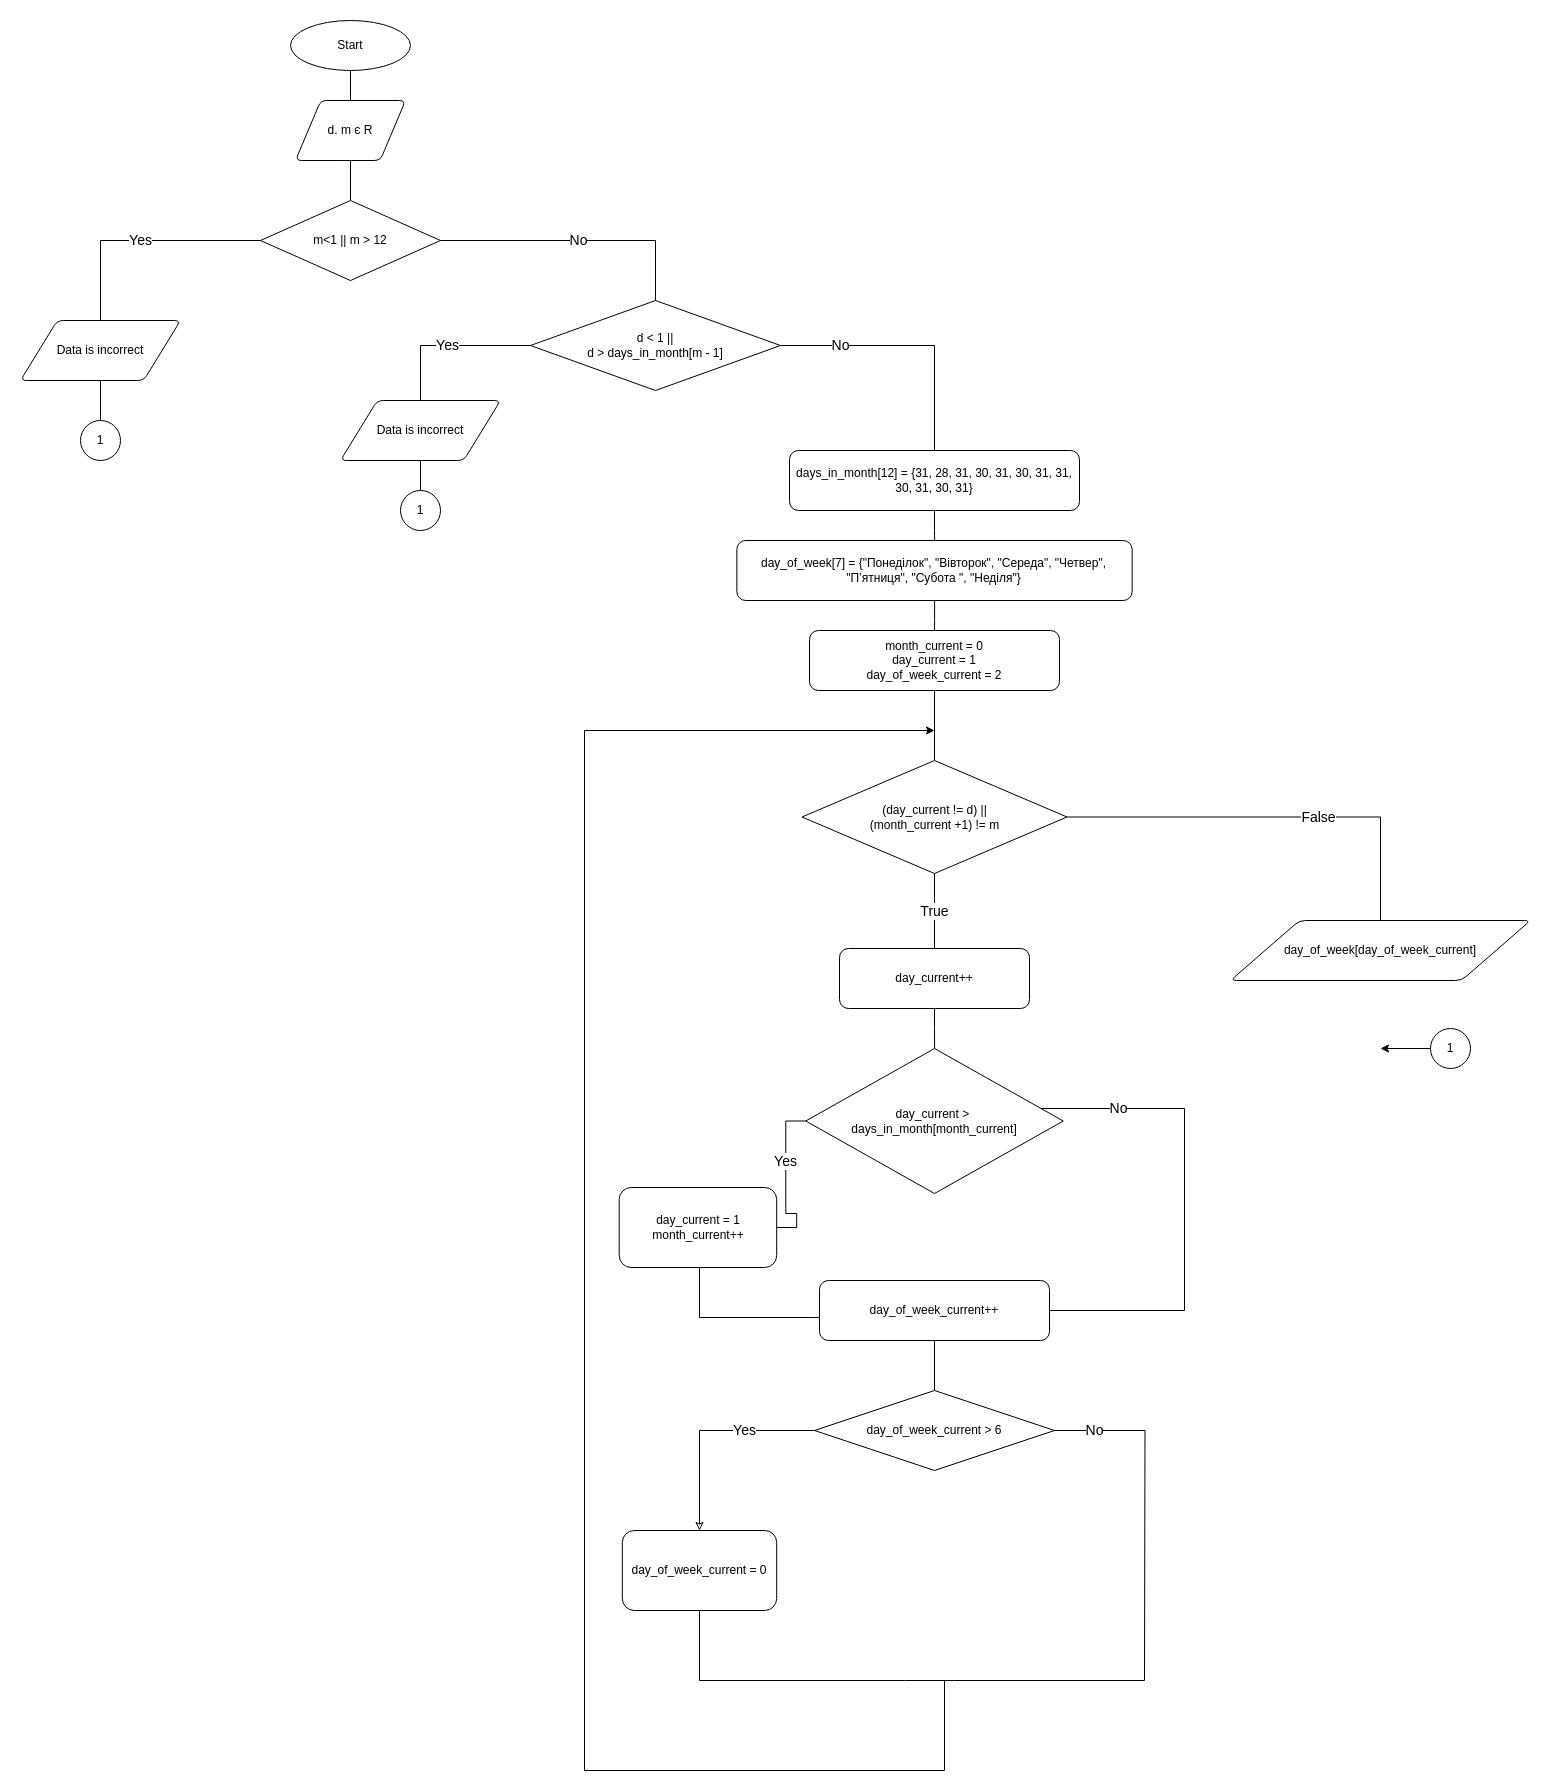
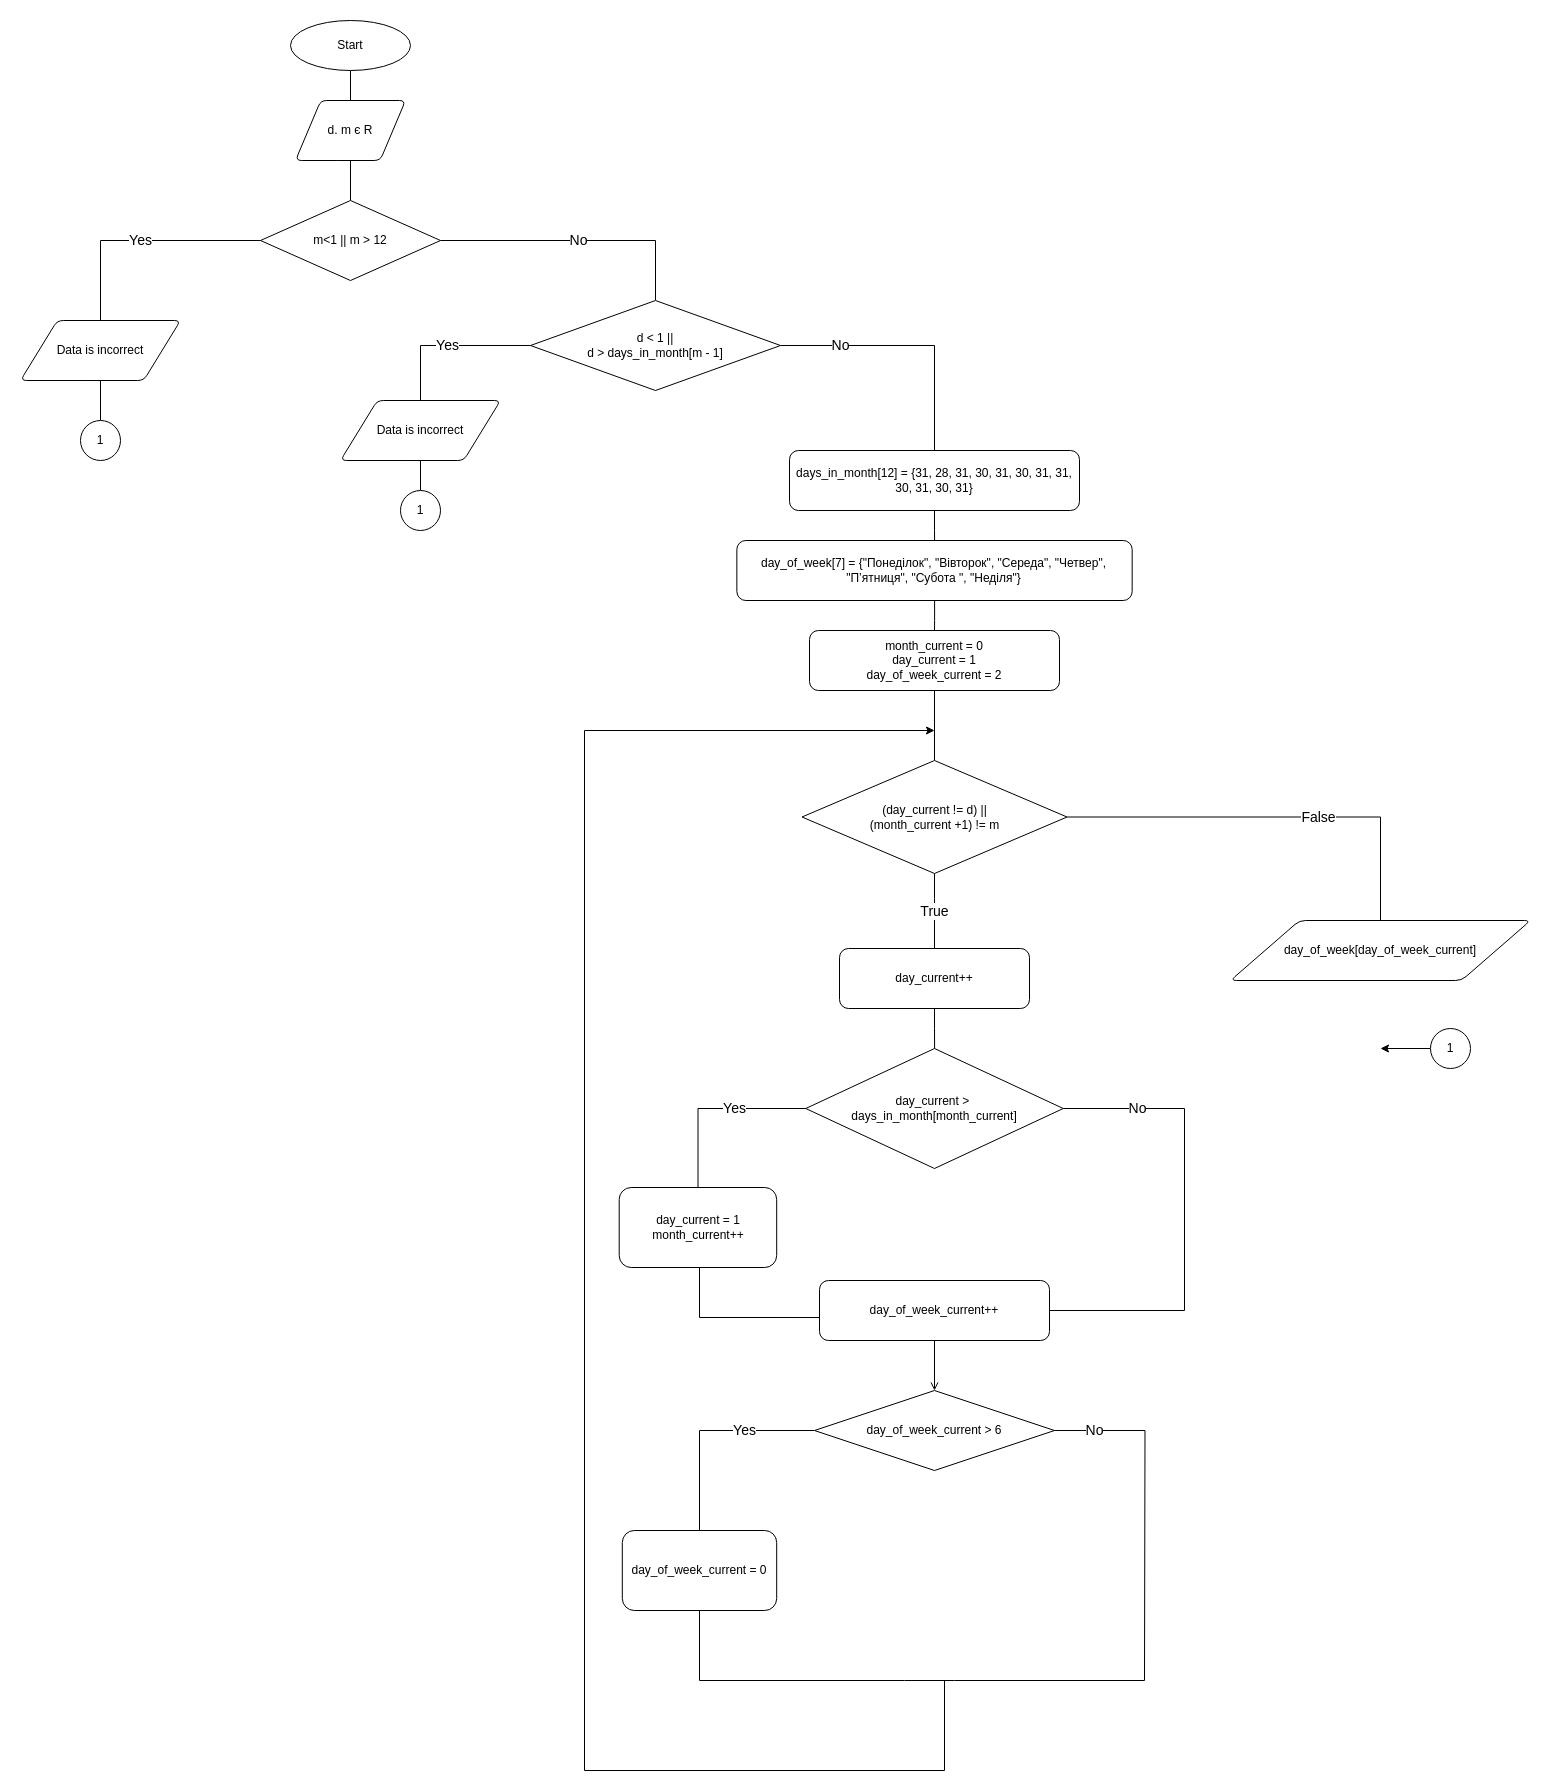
node "day_current > days_in_month[month_current]": size 258x145 -> 258x120
edge "day_of_week_current++" -- "day_of_week_current > 6": arrowhead none -> open
edge "day_of_week_current > 6" -> "day_of_week_current = 0": arrowhead classic -> none
